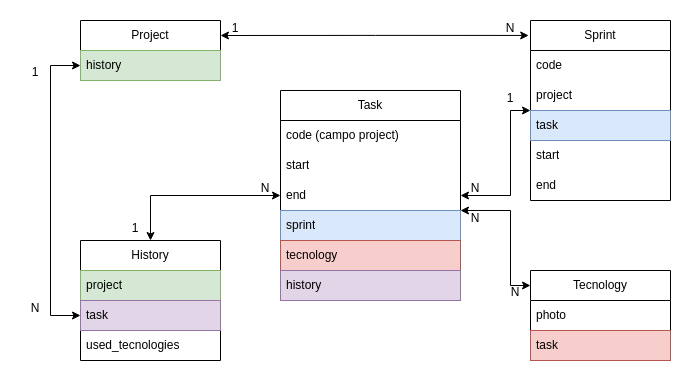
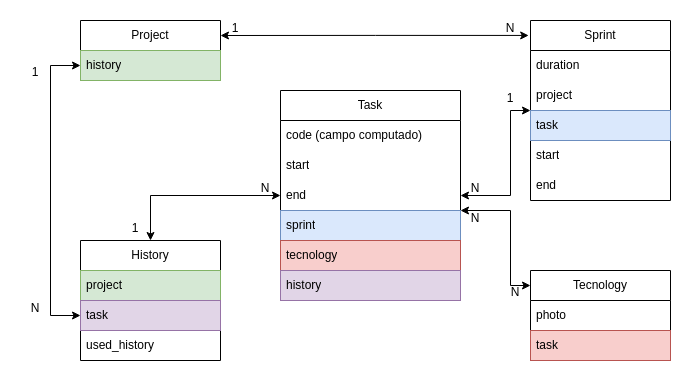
node "code": label "code" -> "duration"
node "code (campo project)": label "code (campo project)" -> "code (campo computado)"
node "used_tecnologies": label "used_tecnologies" -> "used_history"
